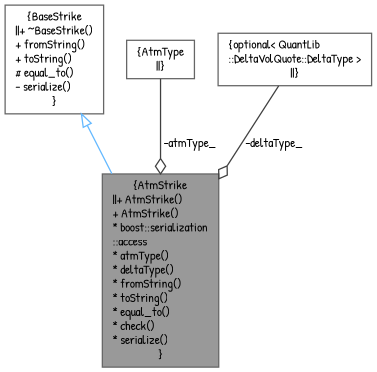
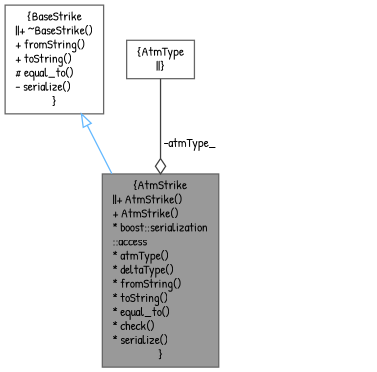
node "{optional< QuantLib ::DeltaVolQuote::DeltaType > ||}": removed
